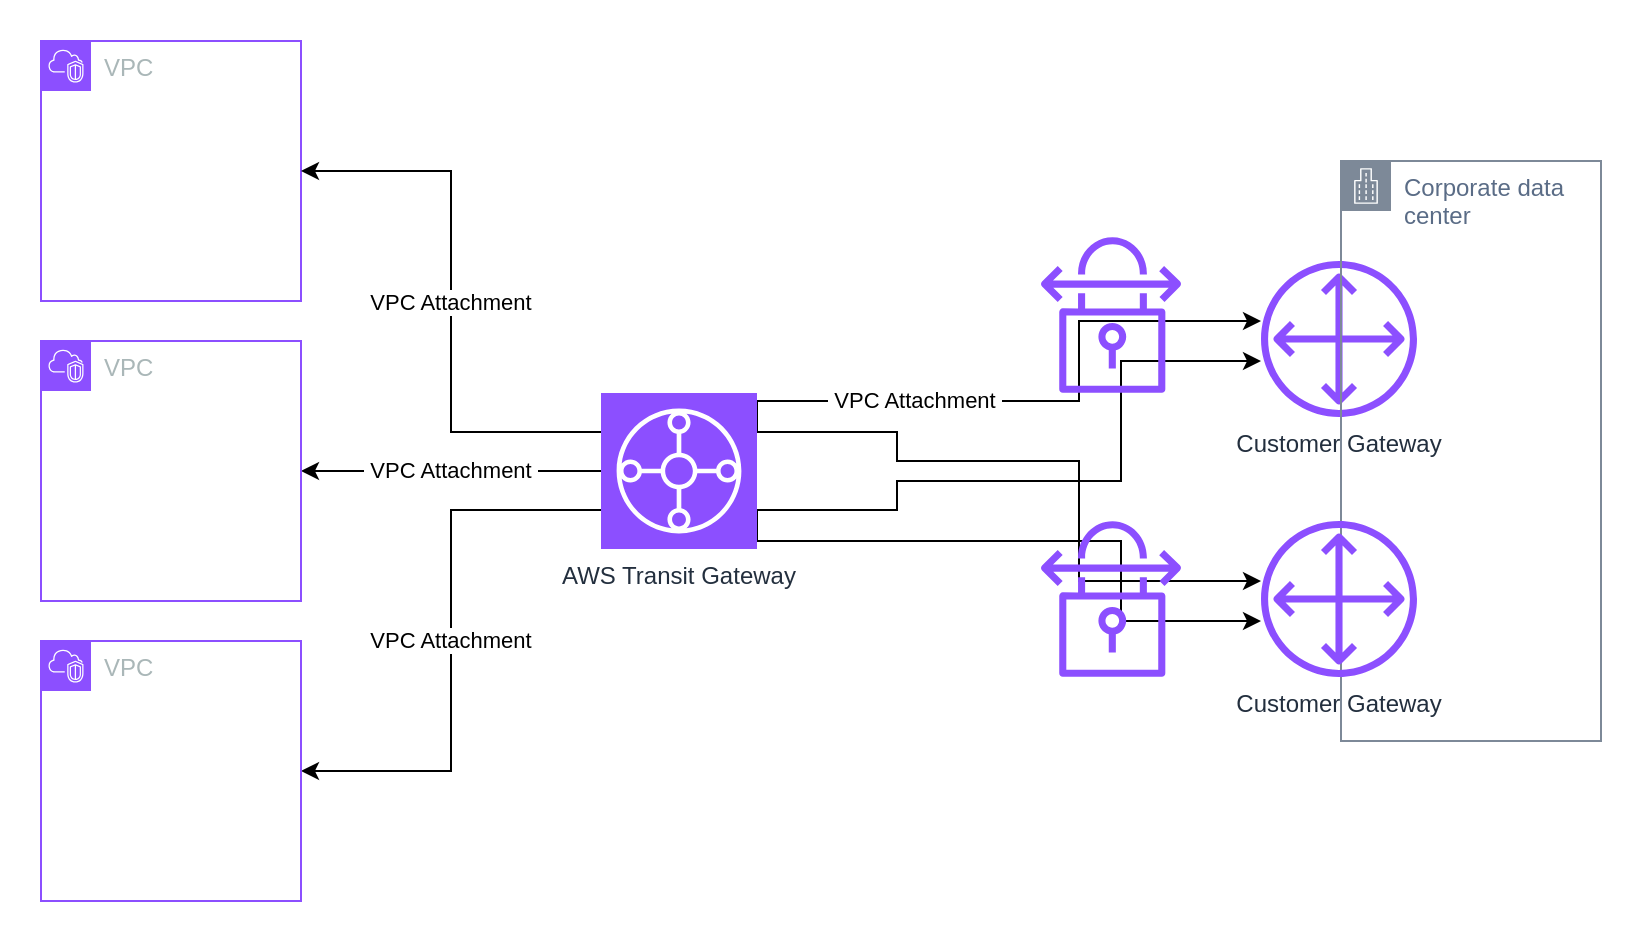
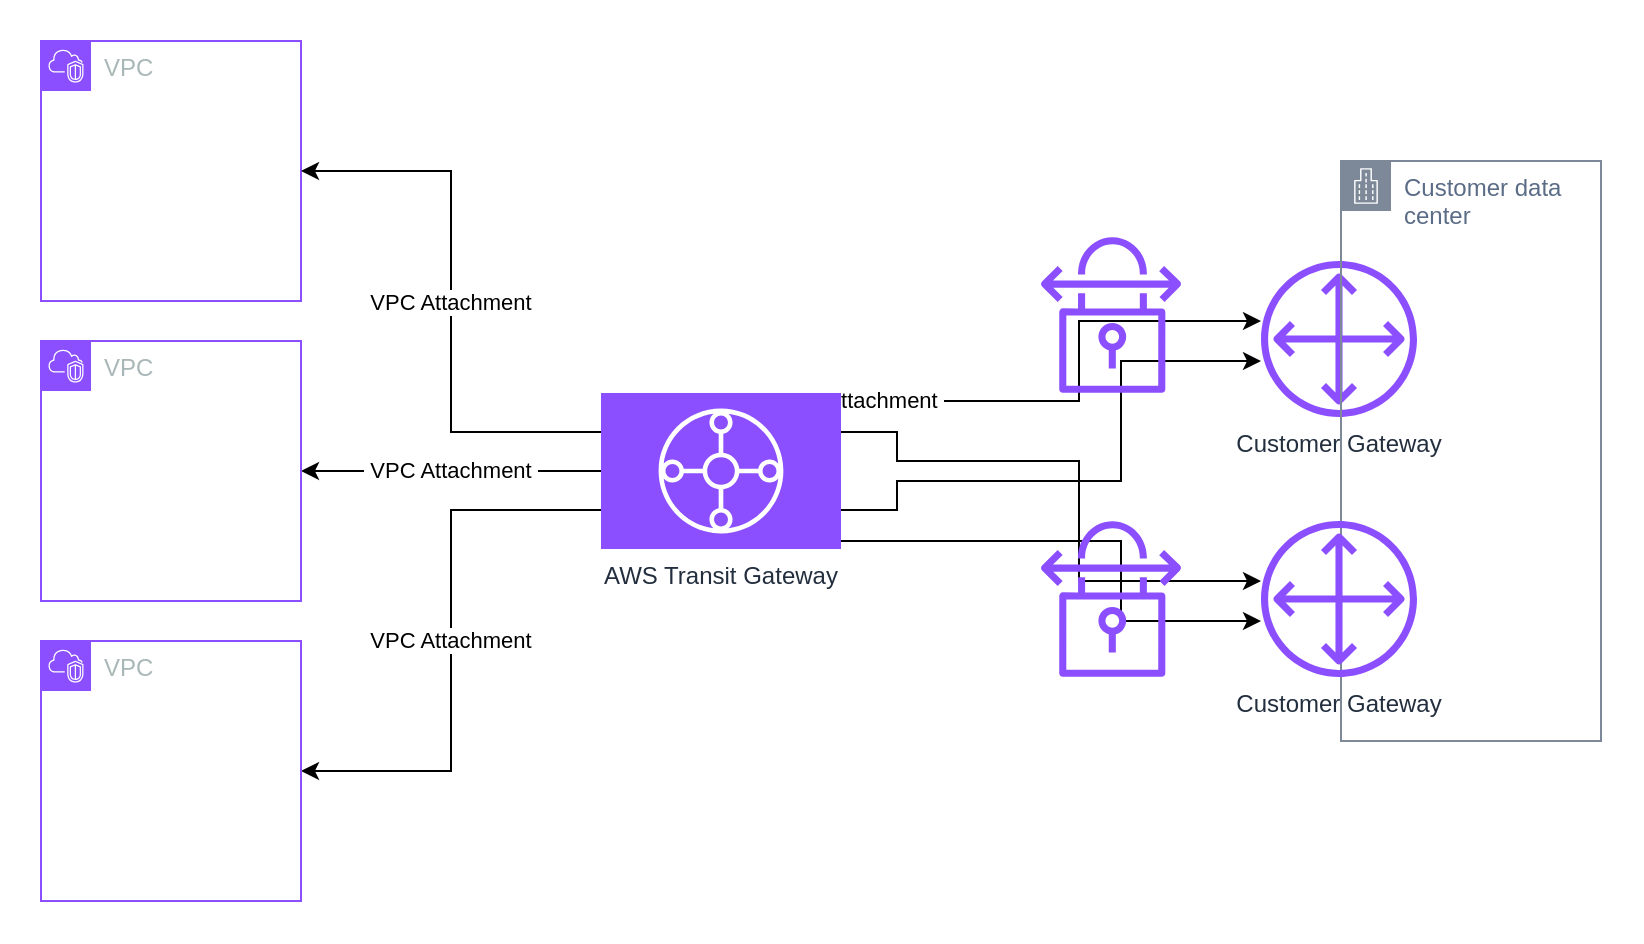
node "Corporate data center": label "Corporate data center" -> "Customer data center"
node "AWS Transit Gateway": size 156x156 -> 240x156
